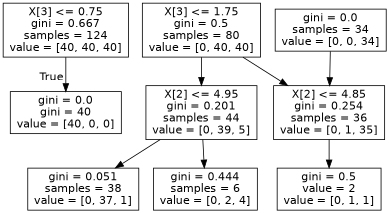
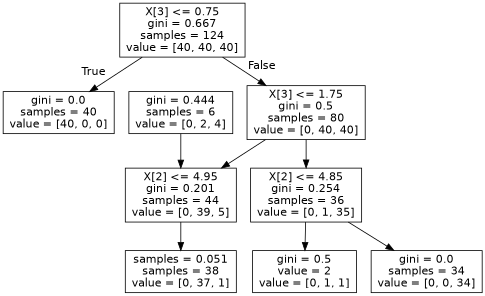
edge "gini = 0.0 samples = 34 value = [0, 0, 34]" -> "X[2] <= 4.85 gini = 0.254 samples = 36 value = [0, 1, 35]": reversed
edge "X[3] <= 0.75 gini = 0.667 samples = 124 value = [40, 40, 40]" -> "X[3] <= 1.75 gini = 0.5 samples = 80 value = [0, 40, 40]": added
node "gini = 0.0 gini = 40 value = [40, 0, 0]": label "gini = 0.0 gini = 40 value = [40, 0, 0]" -> "gini = 0.0 samples = 40 value = [40, 0, 0]"
edge "X[2] <= 4.95 gini = 0.201 samples = 44 value = [0, 39, 5]" -> "gini = 0.444 samples = 6 value = [0, 2, 4]": reversed
node "gini = 0.051 samples = 38 value = [0, 37, 1]": label "gini = 0.051 samples = 38 value = [0, 37, 1]" -> "samples = 0.051 samples = 38 value = [0, 37, 1]"
